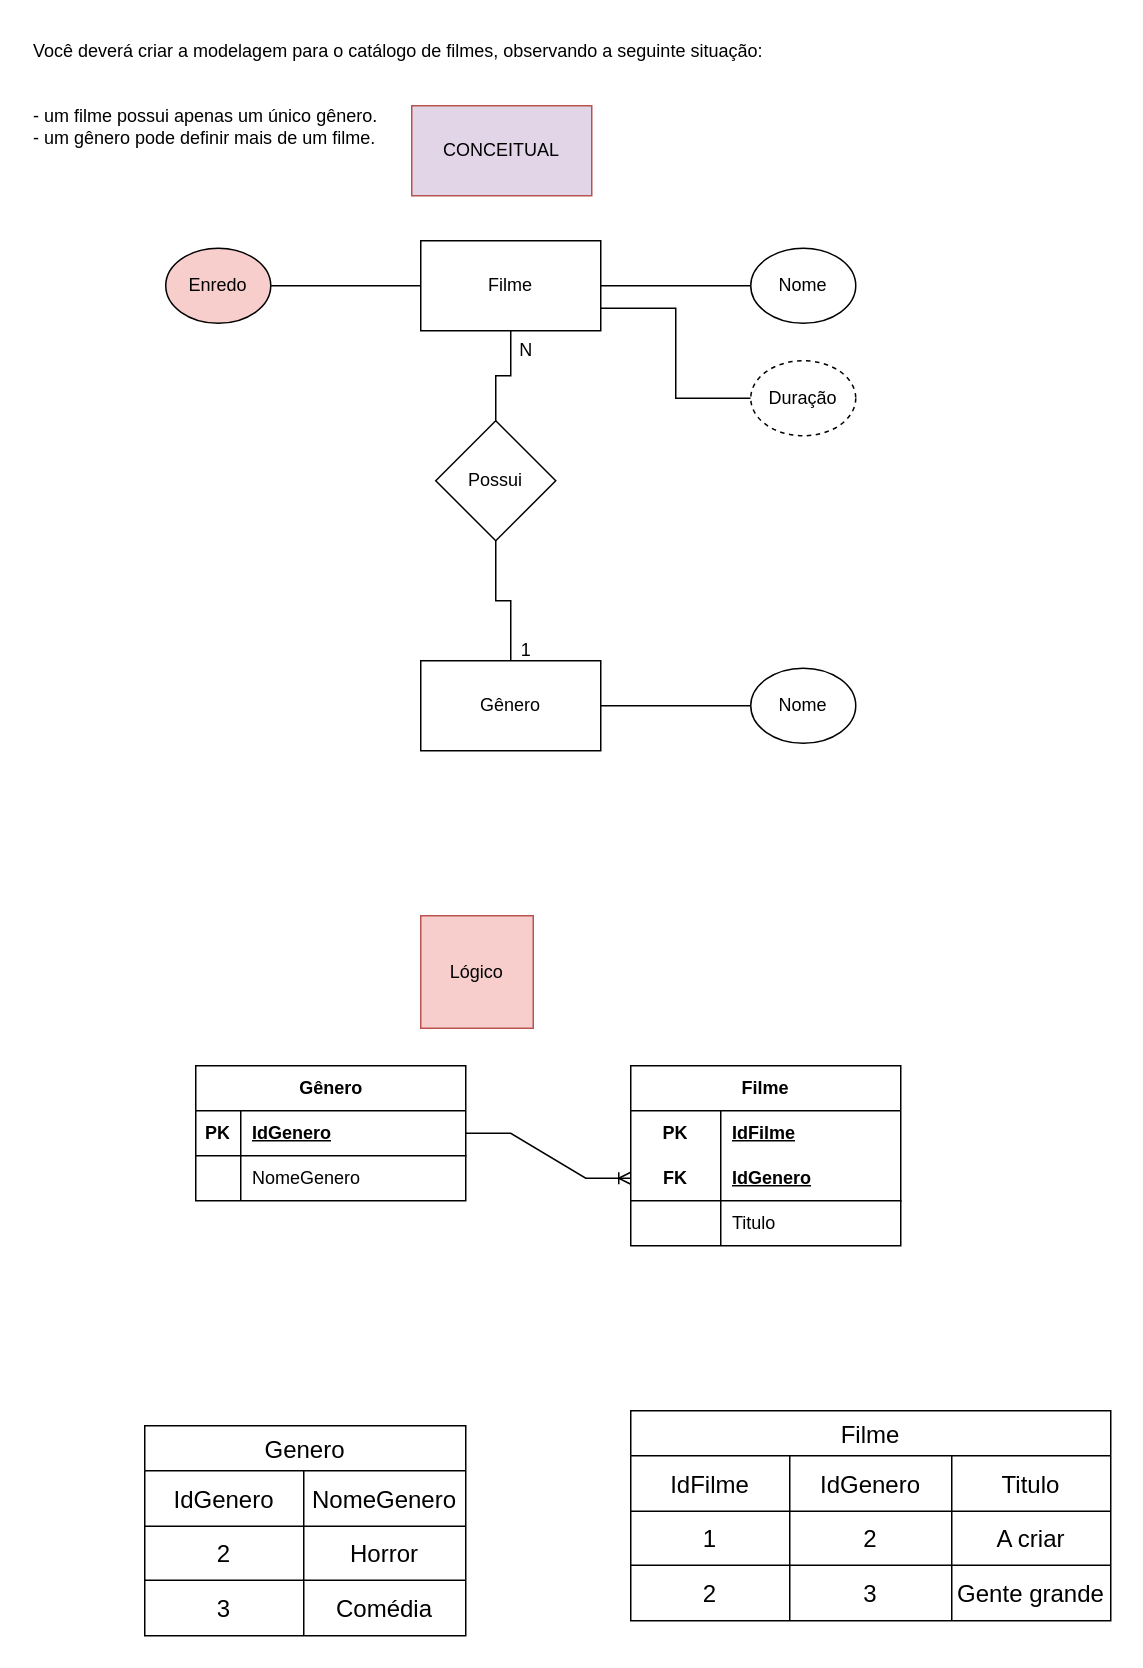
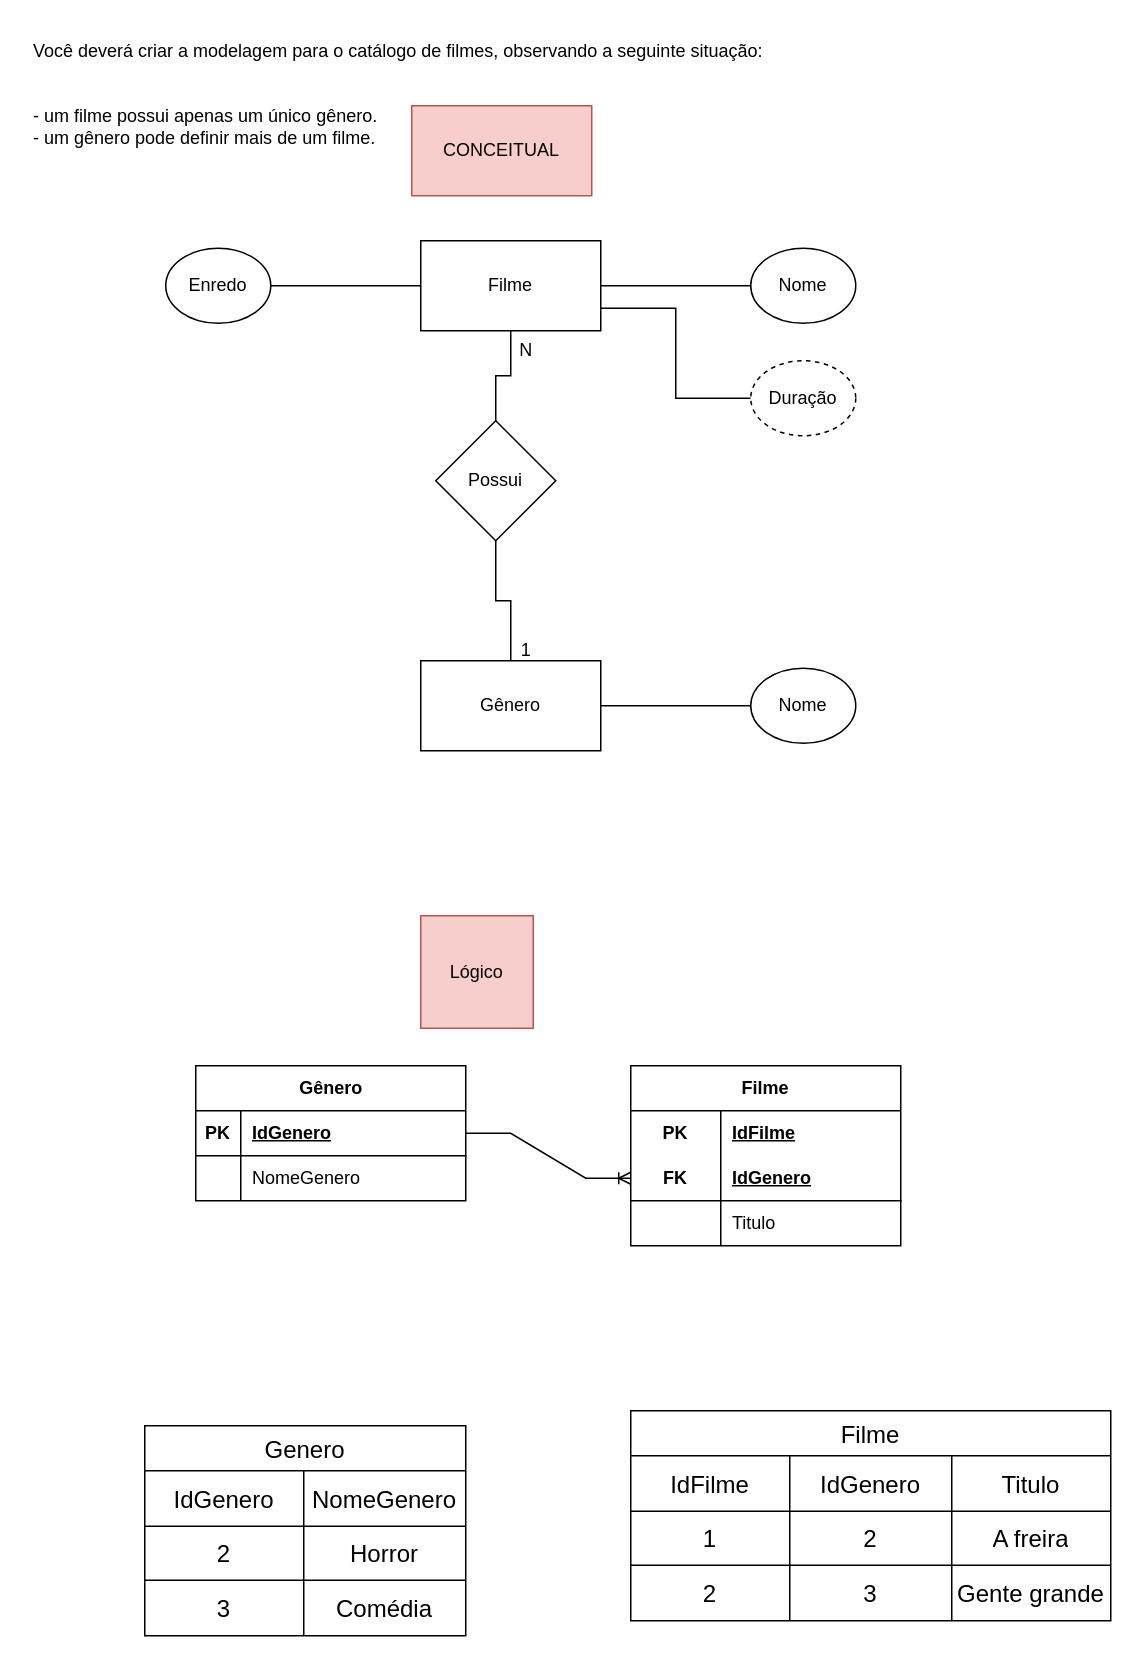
node "CONCEITUAL": fillcolor #e1d5e7 -> #f8cecc
node "Enredo": fillcolor #f8cecc -> #ffffff
node "A criar": label "A criar" -> "A freira"
